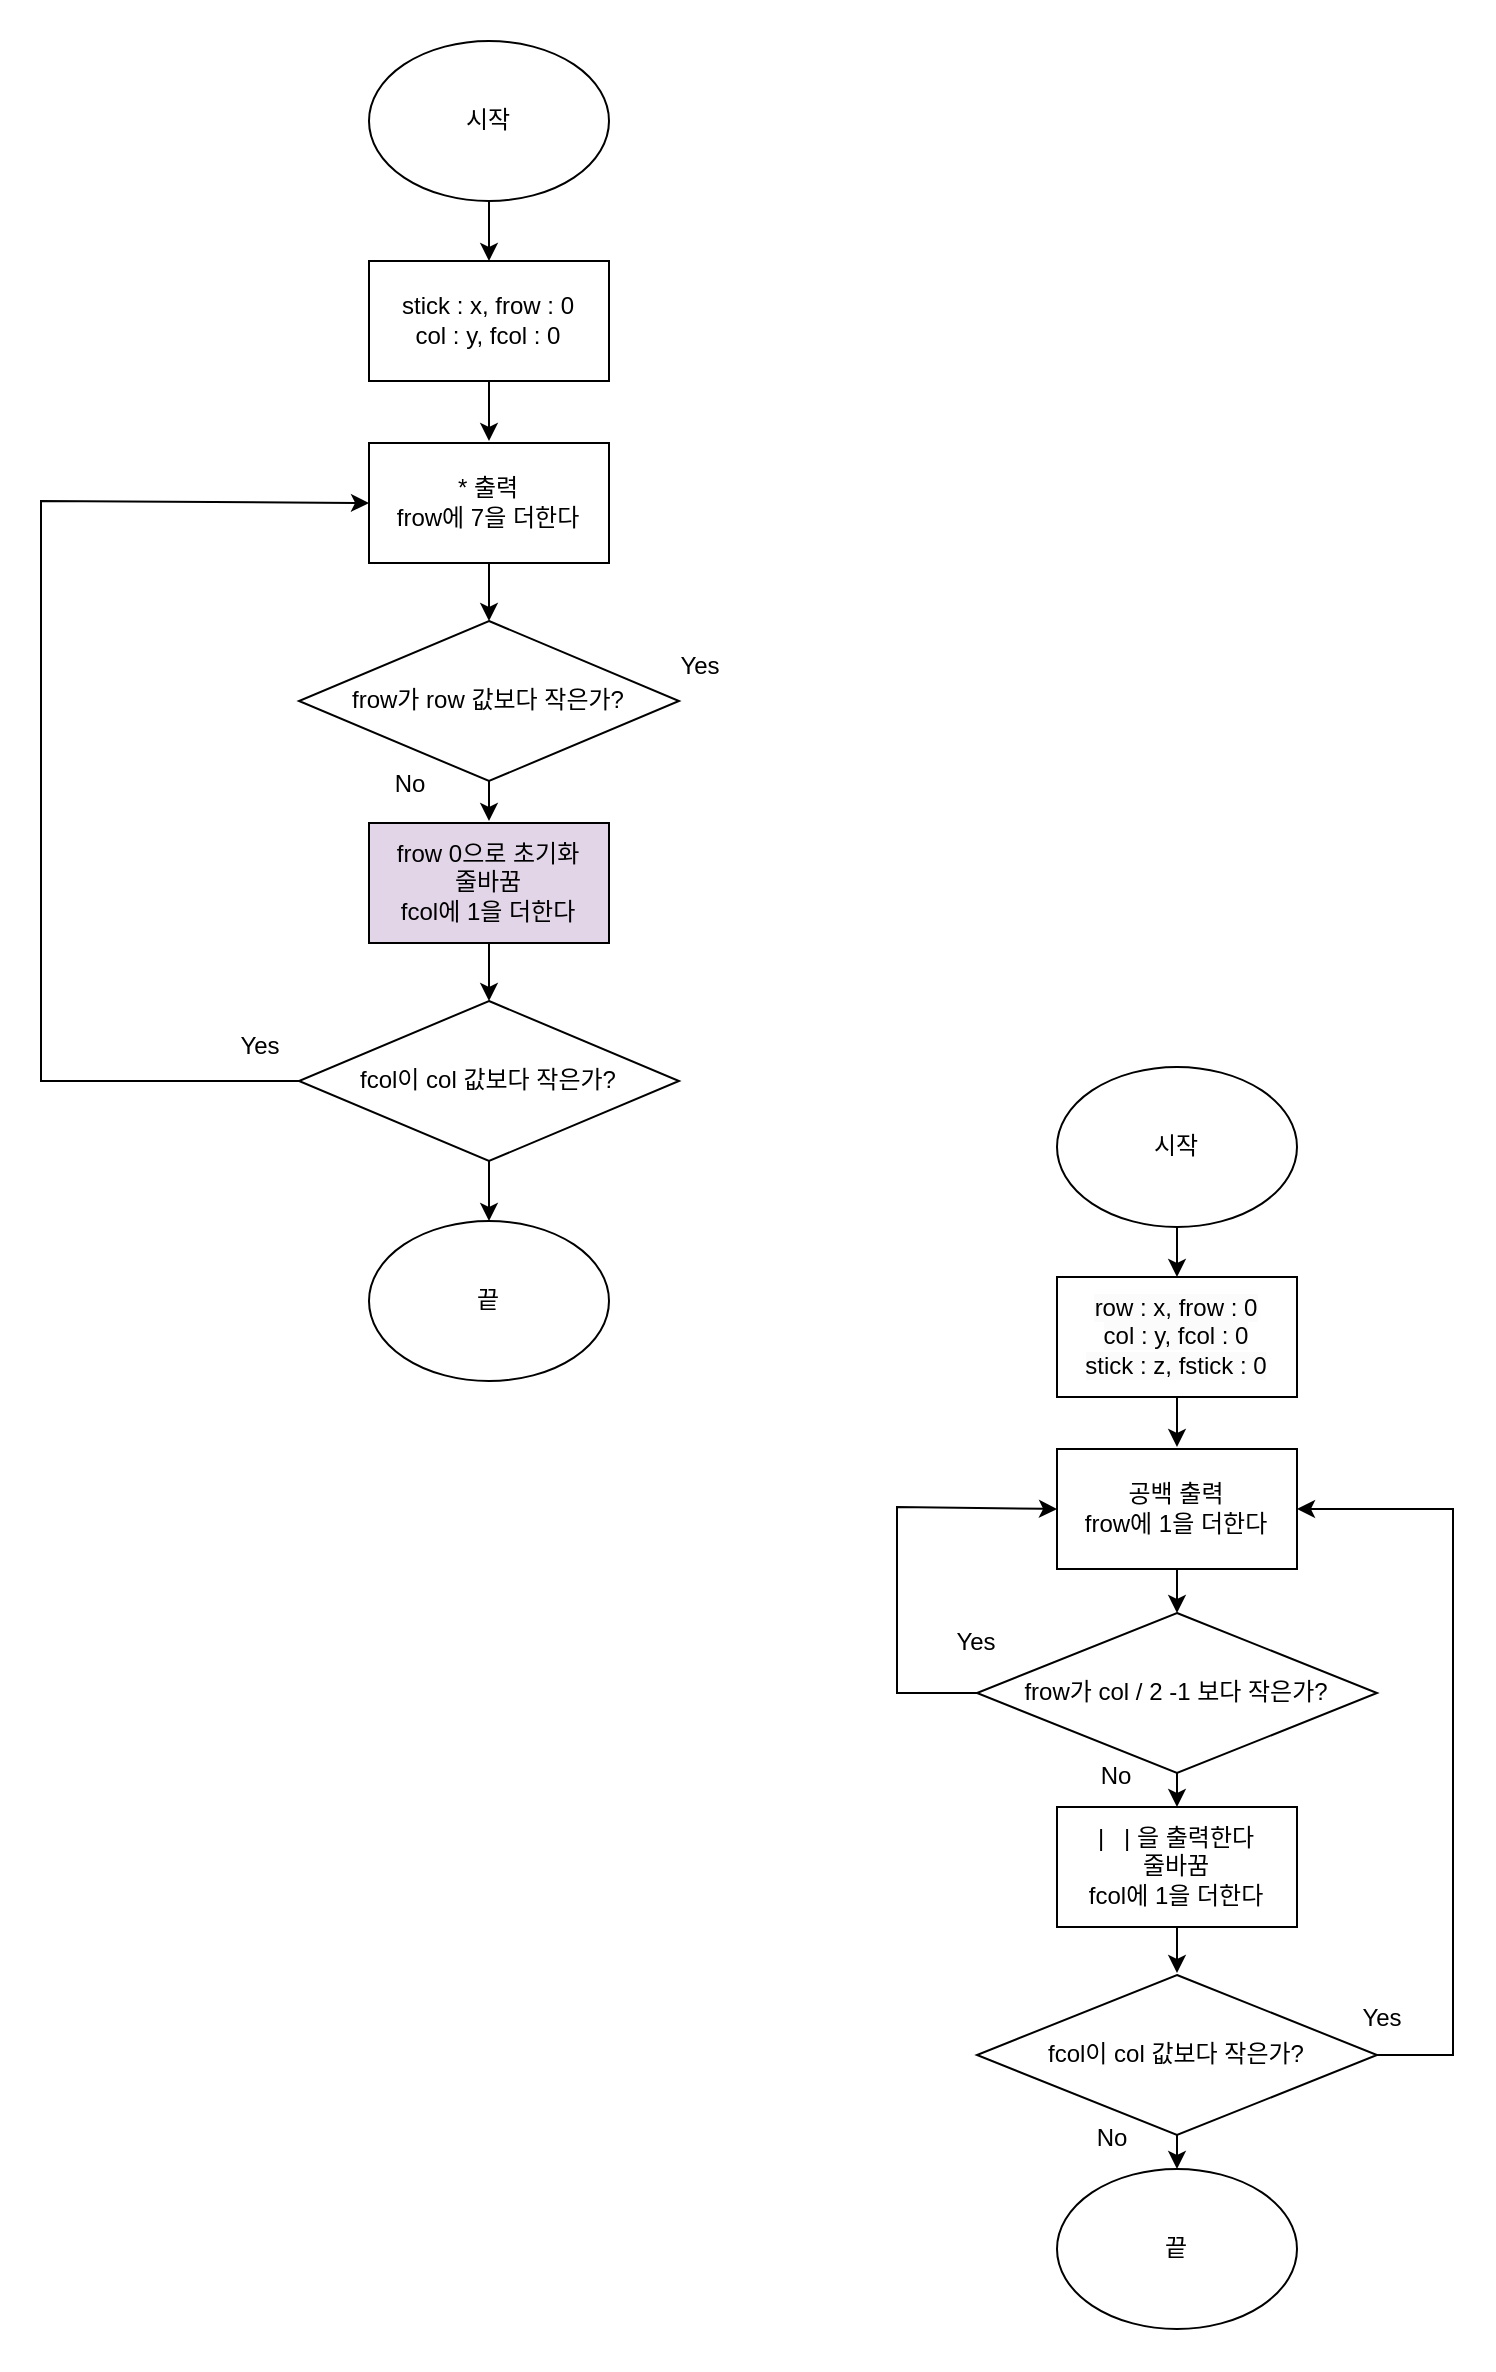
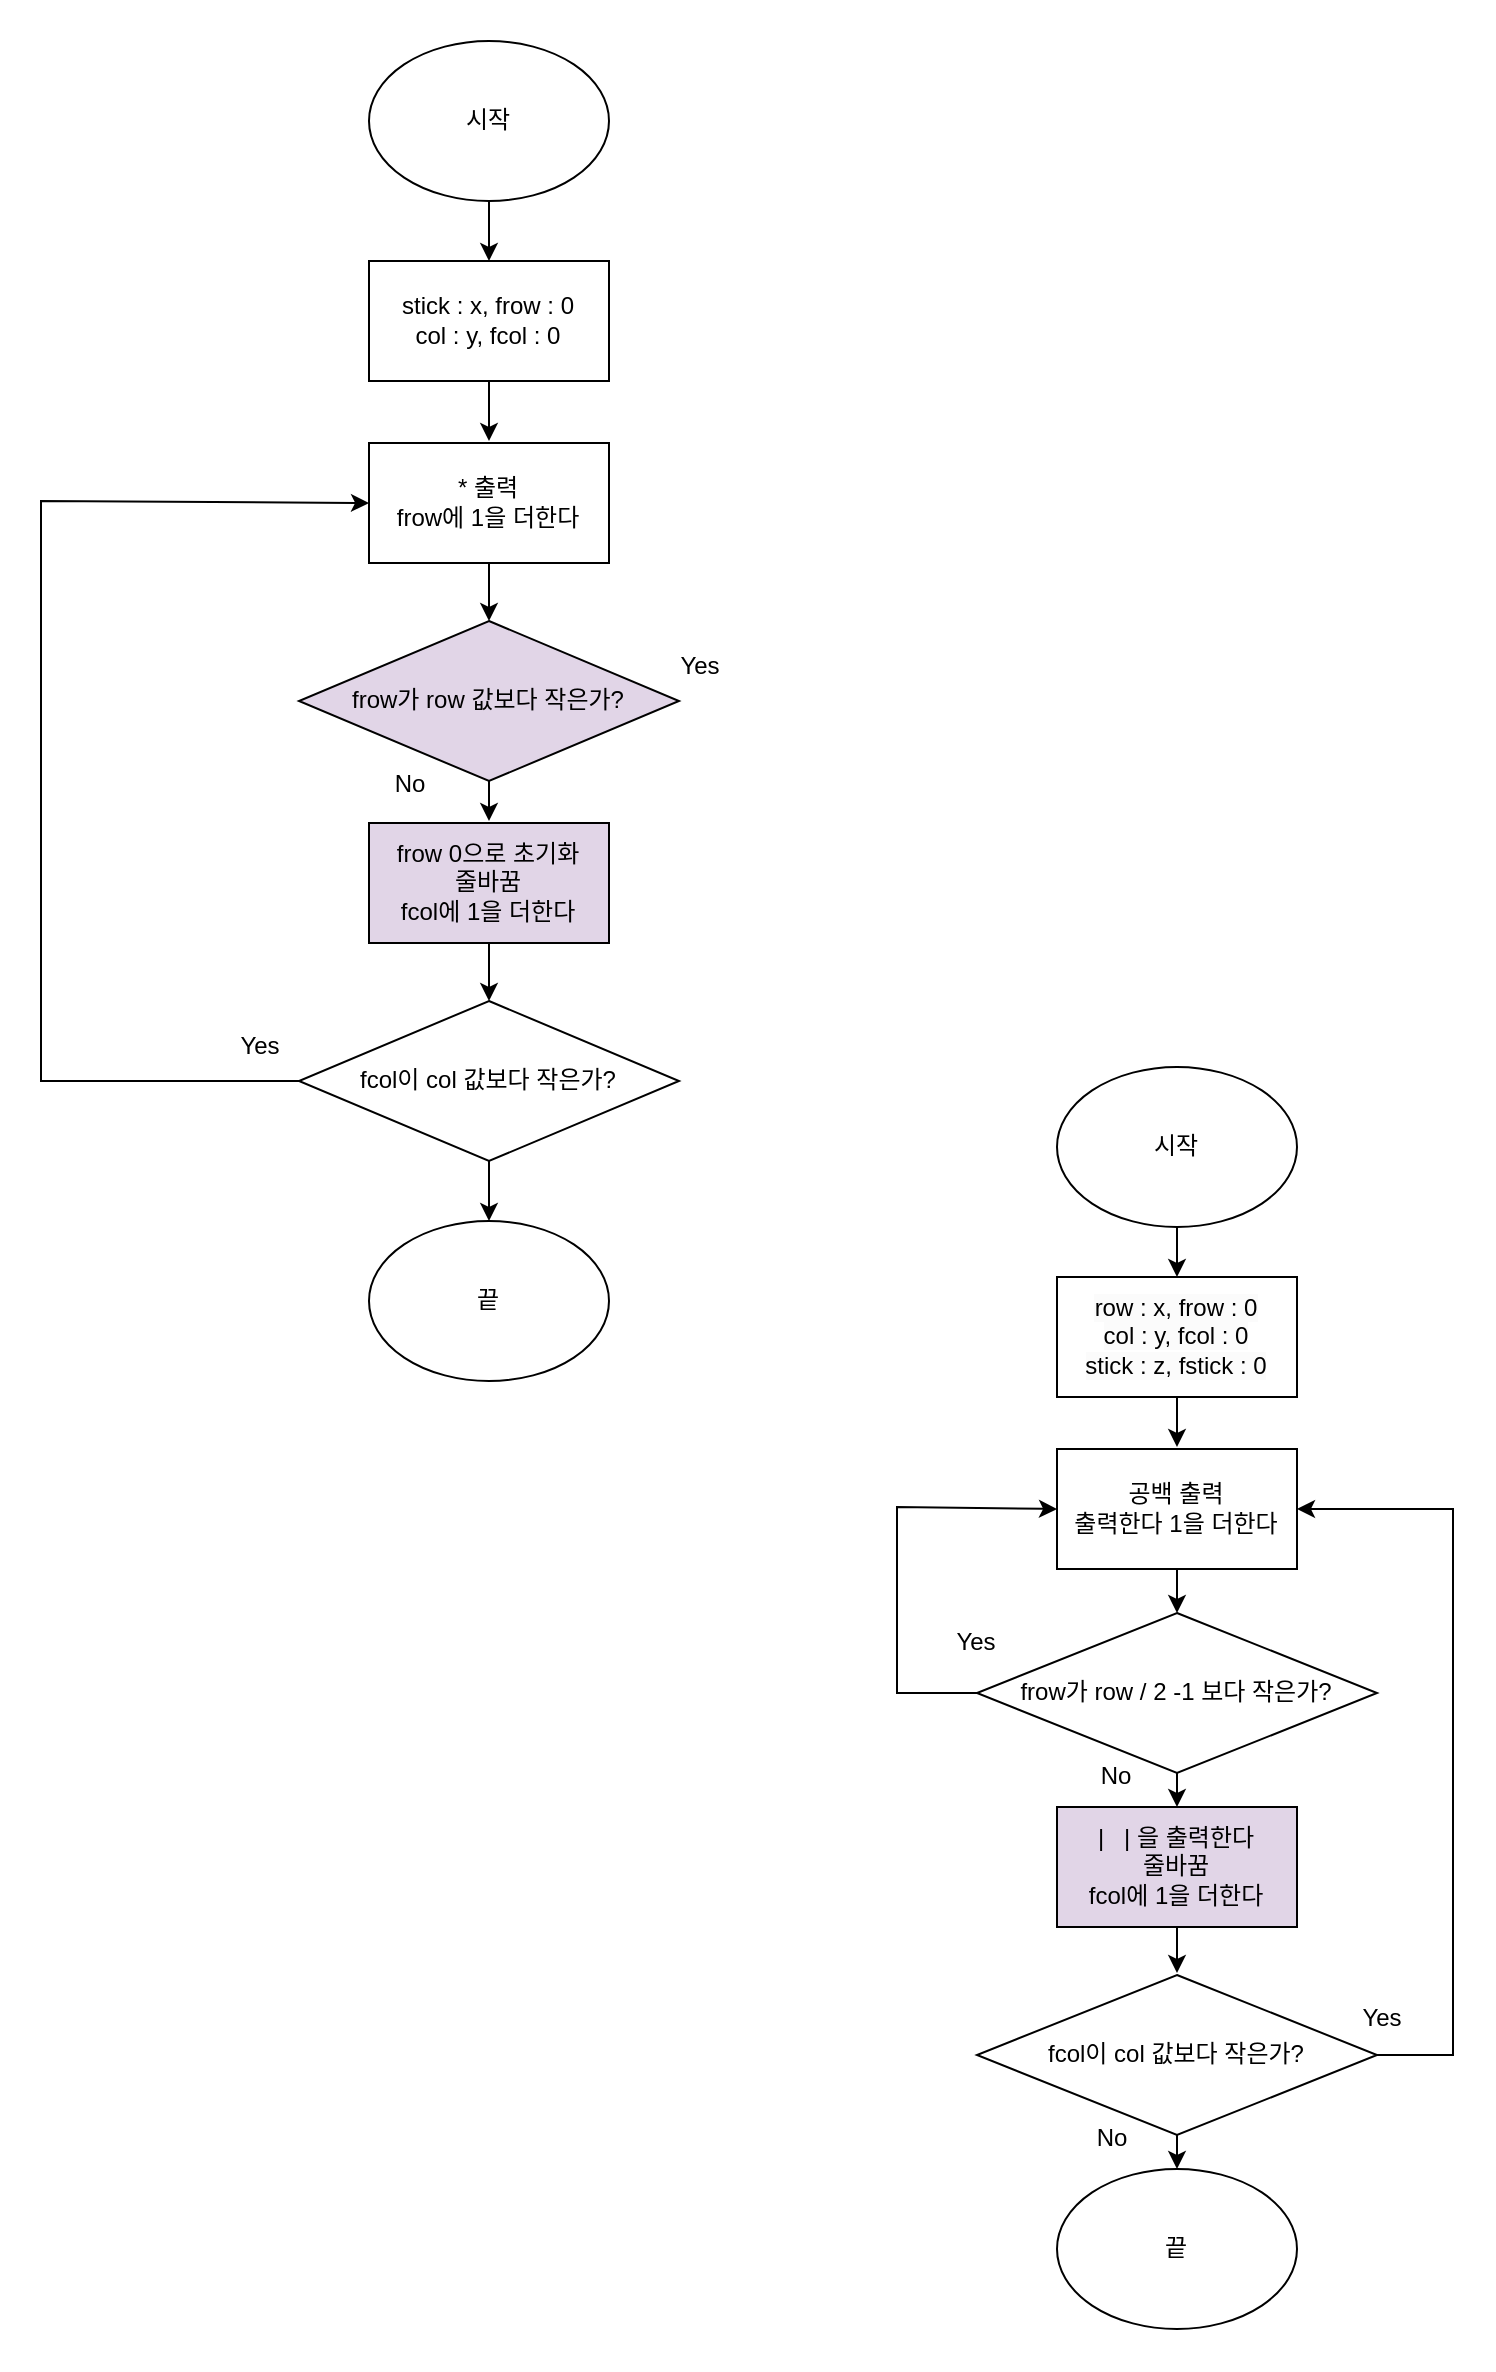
node "* 출력 frow에 7을 더한다": label "* 출력 frow에 7을 더한다" -> "* 출력 frow에 1을 더한다"
node "frow가 row 값보다 작은가?": fillcolor #ffffff -> #e1d5e7
node "공백 출력 frow에 1을 더한다": label "공백 출력 frow에 1을 더한다" -> "공백 출력 출력한다 1을 더한다"
node "frow가 col / 2 -1 보다 작은가?": label "frow가 col / 2 -1 보다 작은가?" -> "frow가 row / 2 -1 보다 작은가?"
node "| | 을 출력한다 줄바꿈 fcol에 1을 더한다": fillcolor #ffffff -> #e1d5e7
